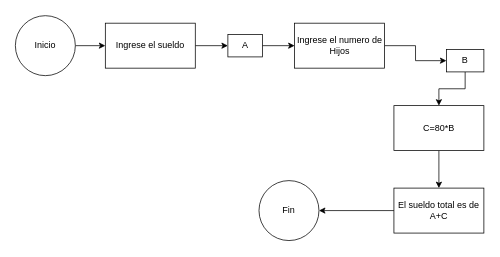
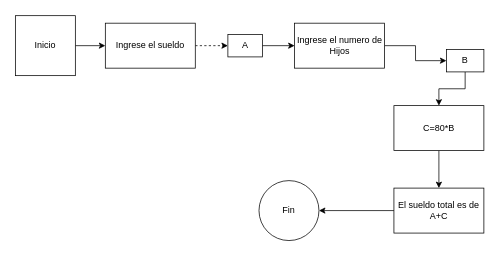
node "Inicio": shape ellipse -> rectangle
edge "Ingrese el sueldo" -> "A": style solid -> dashed
